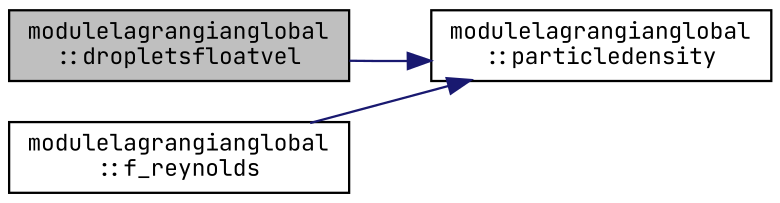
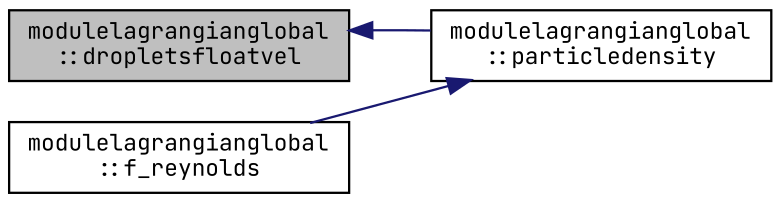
edge "modulelagrangianglobal ::dropletsfloatvel" -> "modulelagrangianglobal ::particledensity": reversed
